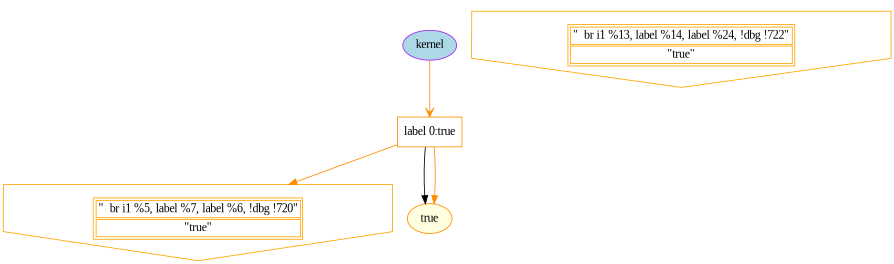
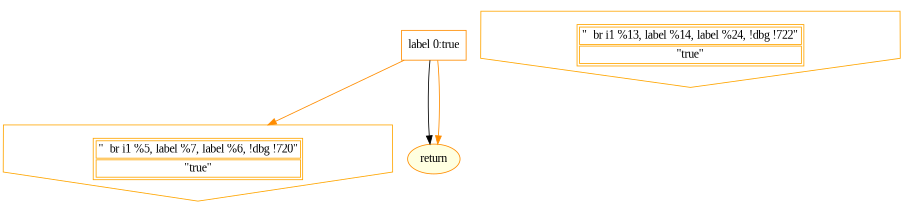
node "kernel": removed
node "true": label "true" -> "return"
